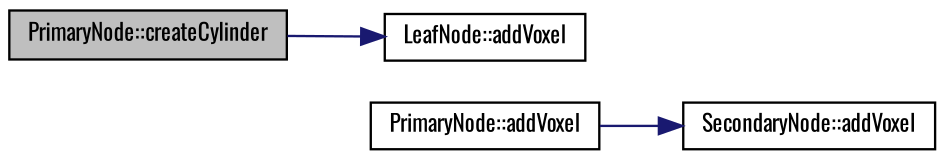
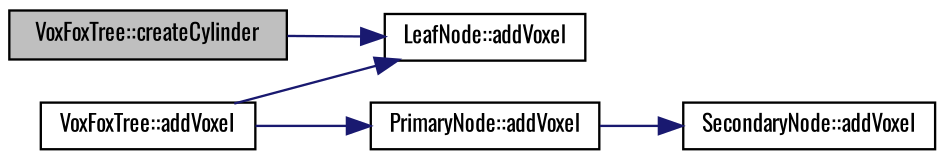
node "PrimaryNode::createCylinder": label "PrimaryNode::createCylinder" -> "VoxFoxTree::createCylinder"
node "VoxFoxTree::addVoxel": added
